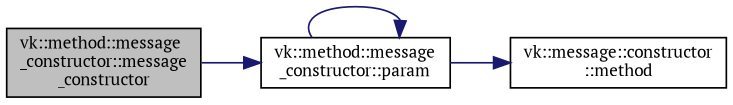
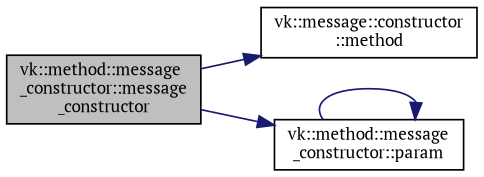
edge "vk::method::message _constructor::param" -> "vk::message::constructor ::method": now "vk::method::message _constructor::message _constructor" -> "vk::message::constructor ::method"
